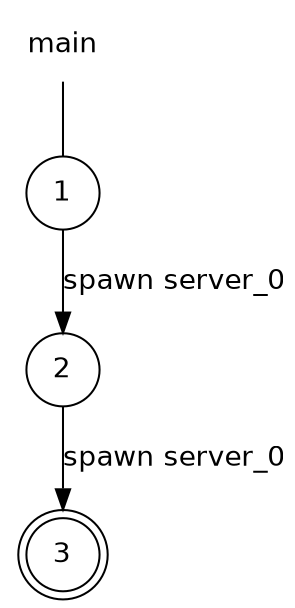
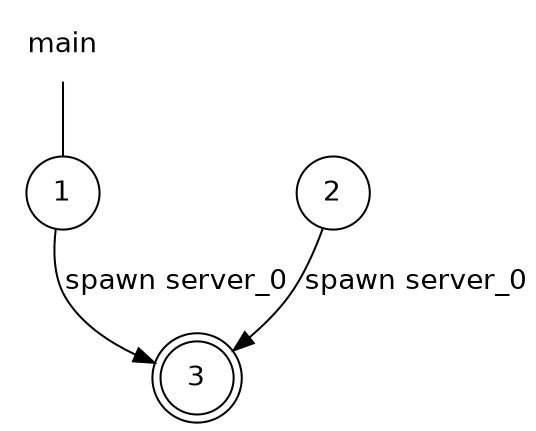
edge "1" -> "2": now "1" -> "3"
